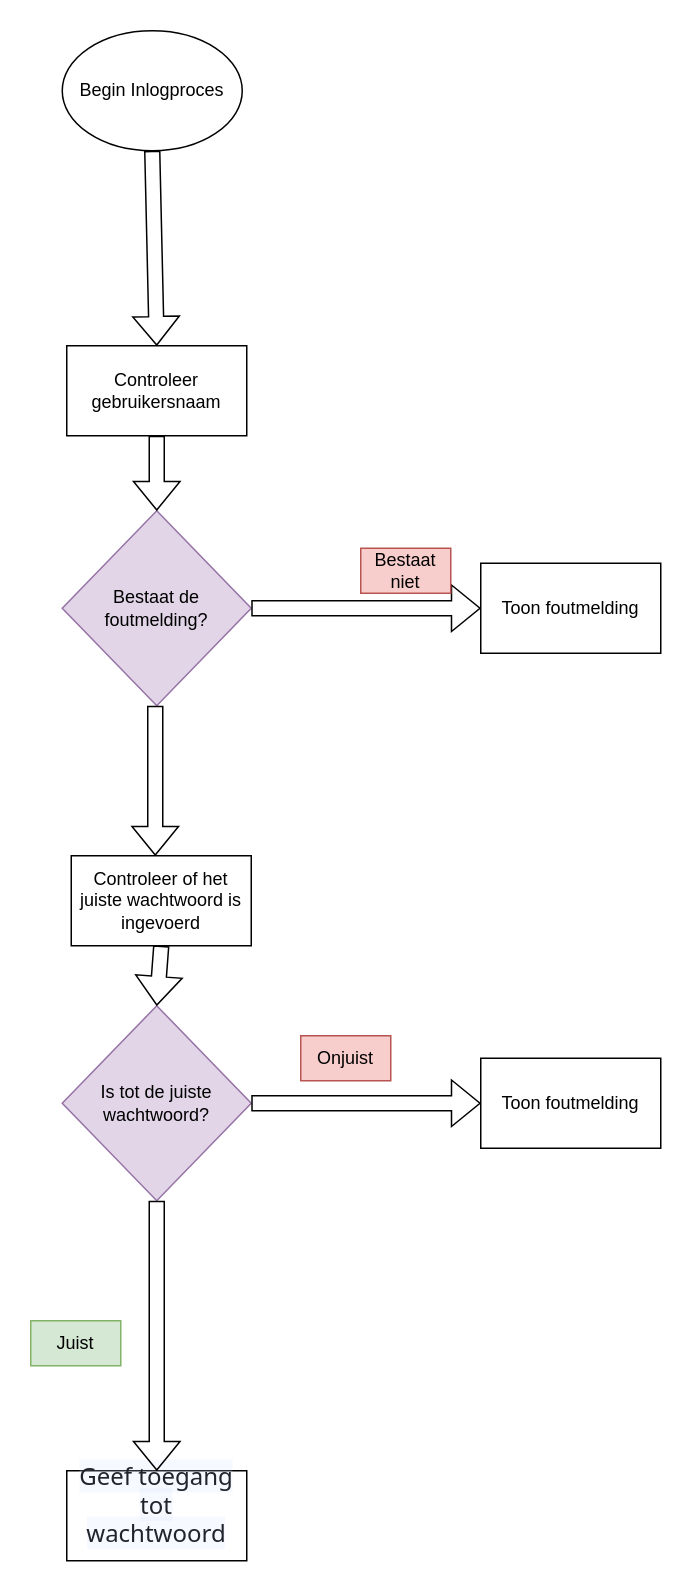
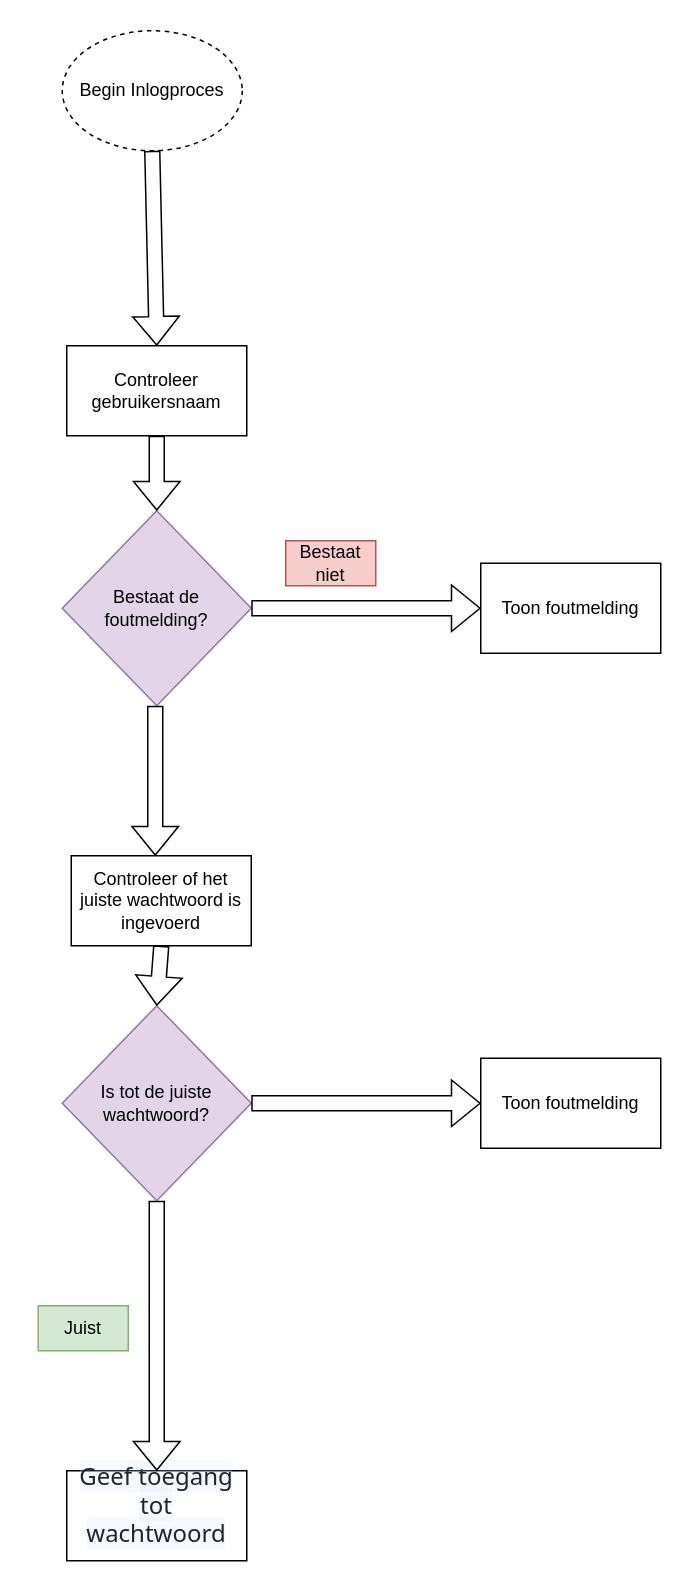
node "Begin Inlogproces": style solid -> dashed
node "Bestaat niet": moved (406, 571) -> (331, 563)
node "Onjuist": removed
node "Juist": moved (76, 1343) -> (83, 1328)
